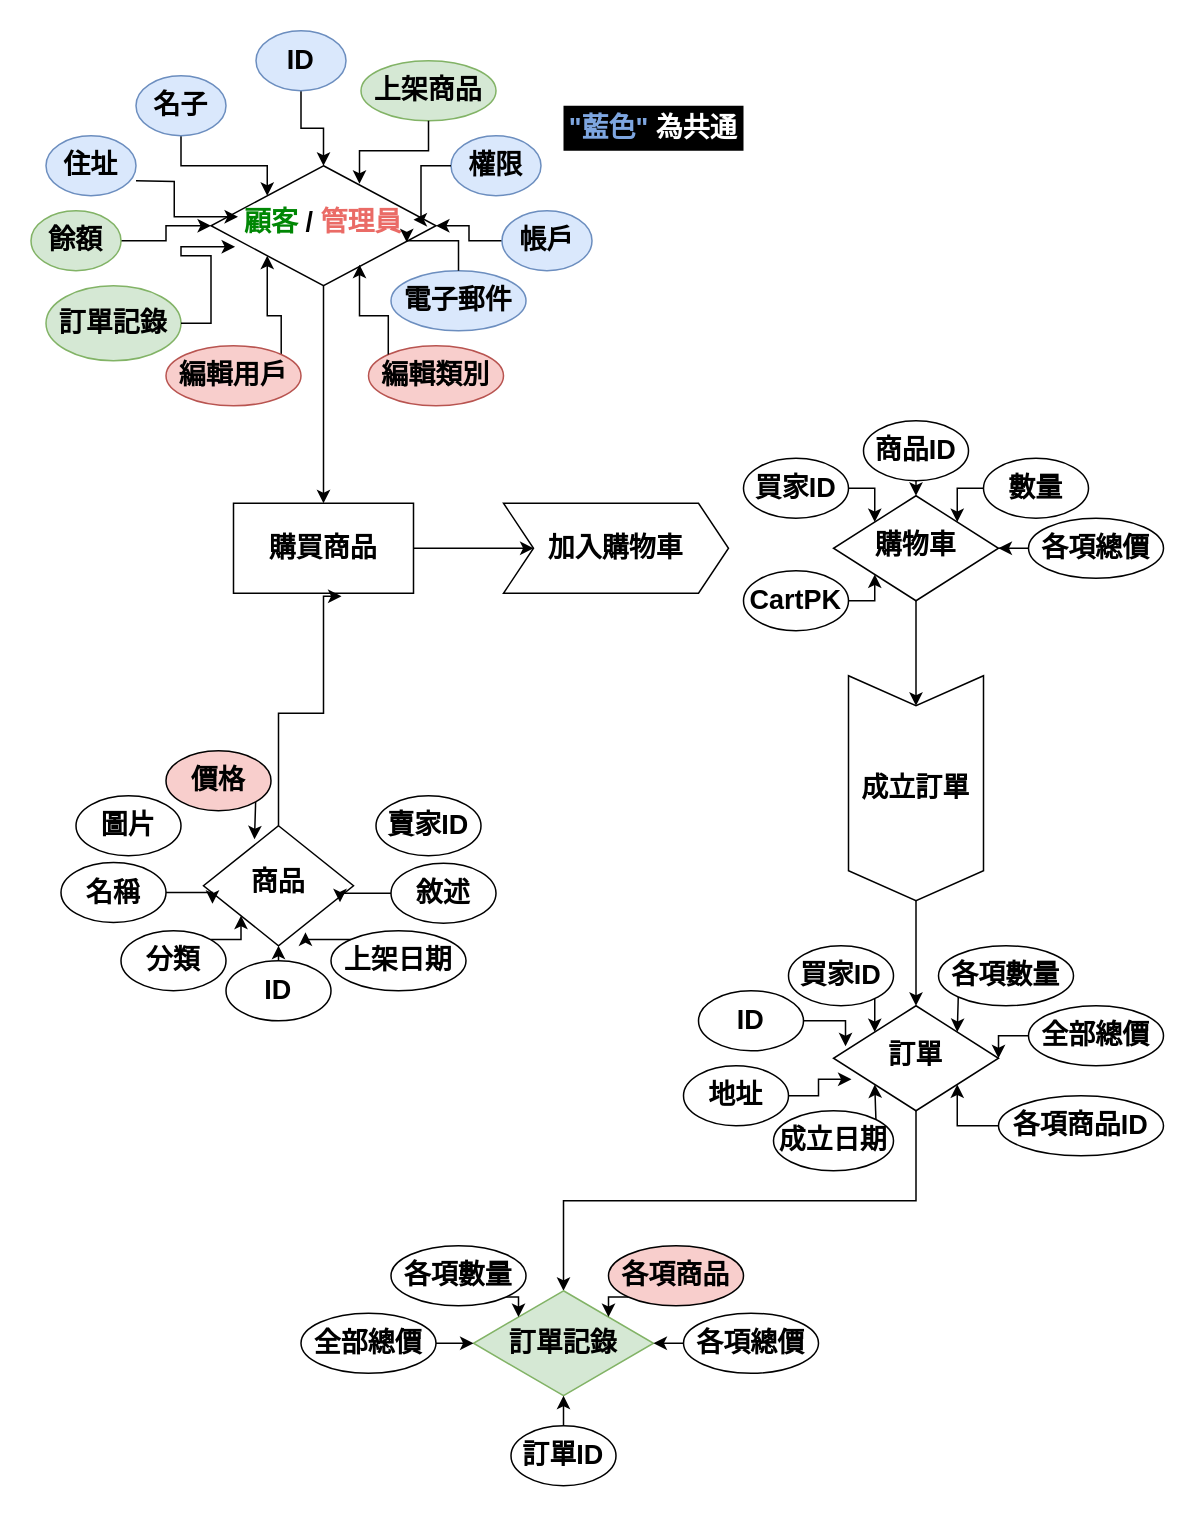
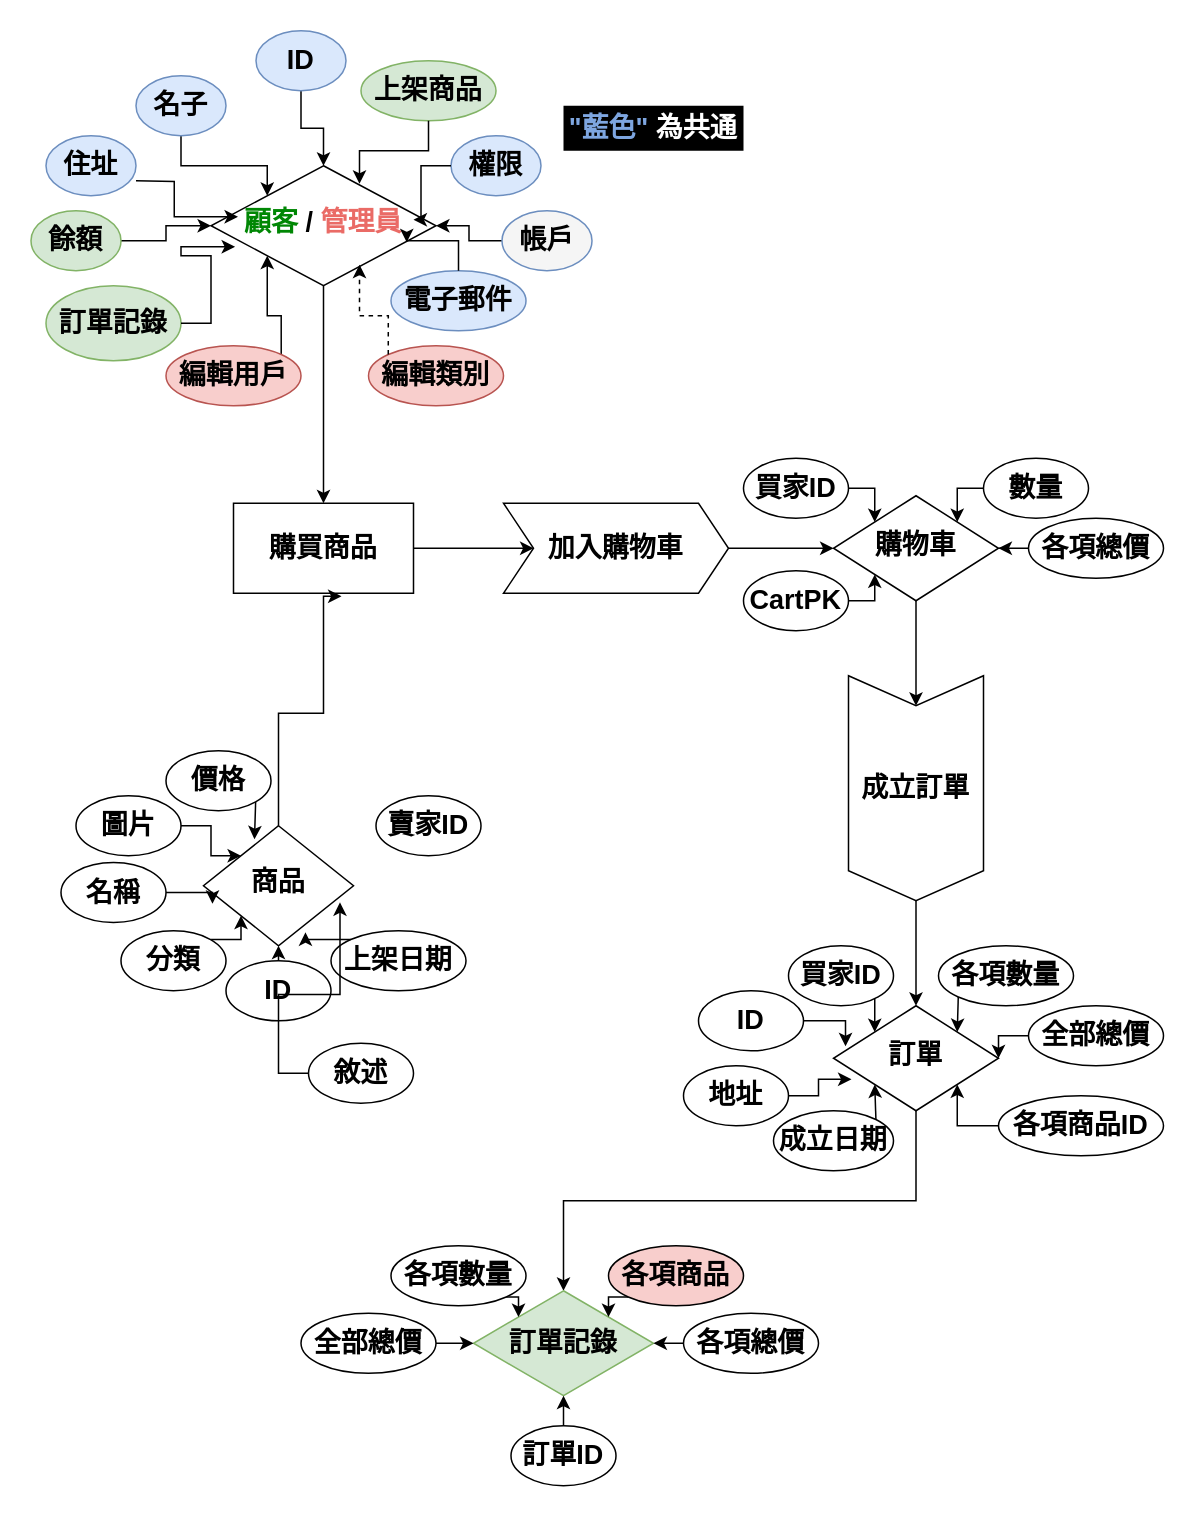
node "帳戶": fillcolor #dae8fc -> #f5f5f5
edge "編輯類別" -> "顧客 / 管理員": style solid -> dashed
node "商品ID": removed
edge "商品ID" -> "購物車": removed
edge "加入購物車" -> "購物車": added
node "價格": fillcolor #f8cecc -> #ffffff
edge "圖片" -> "商品": added
node "敘述": moved (443, 893) -> (361, 1073)
